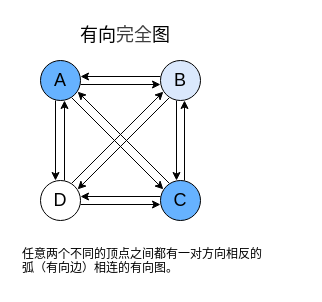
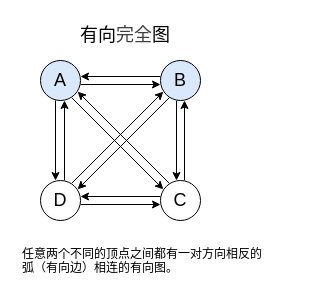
node "A": fillcolor #66b2ff -> #dae8fc
node "C": fillcolor #66b2ff -> #ffffff
